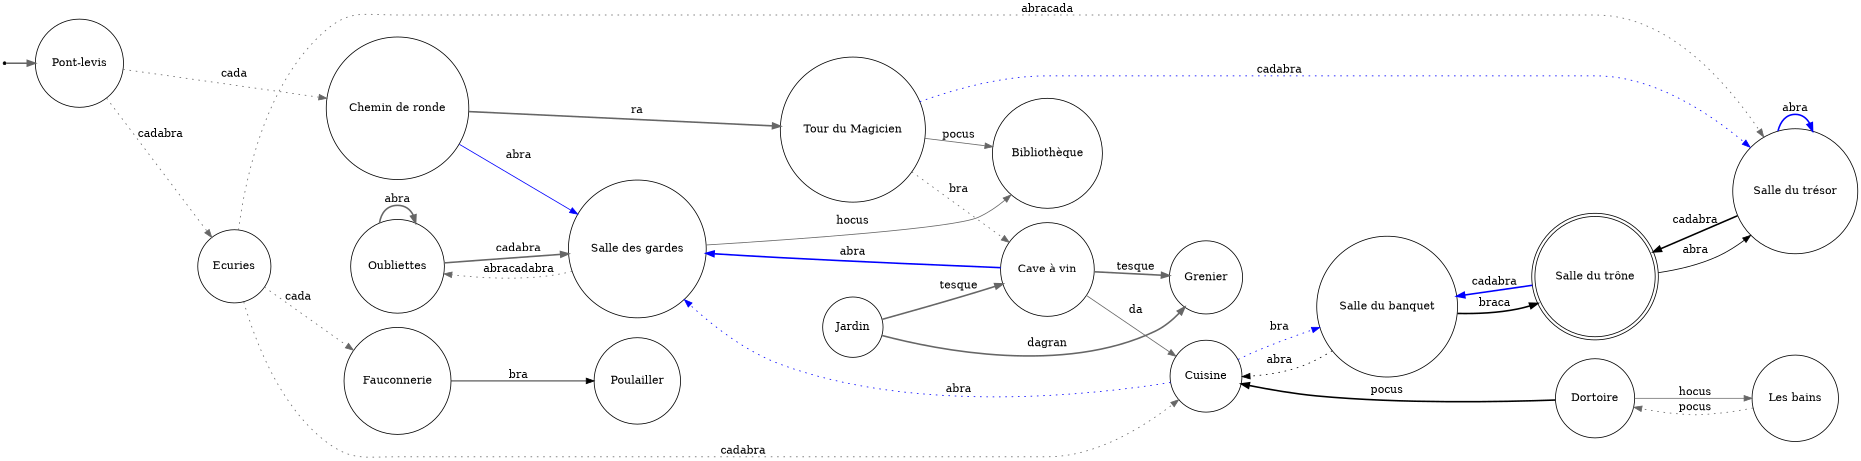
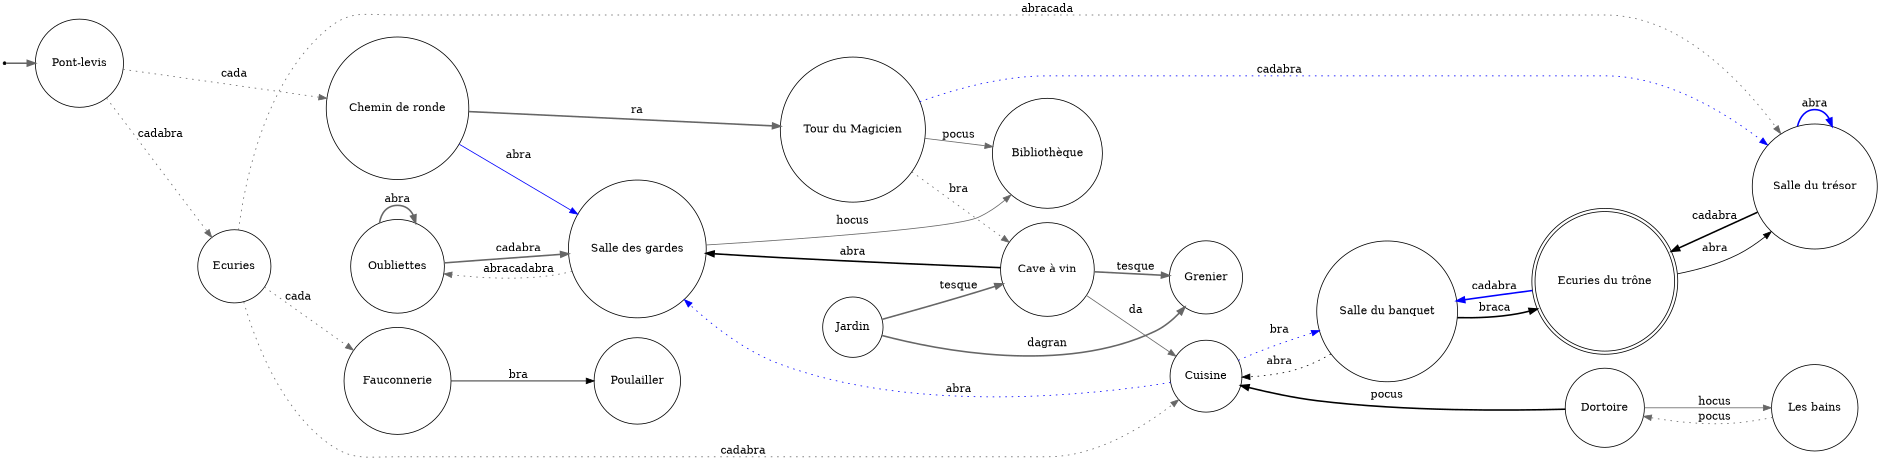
edge "Cave à vin" -> "Salle des gardes": color blue -> black
node "Salle du trône": label "Salle du trône" -> "Ecuries du trône"
